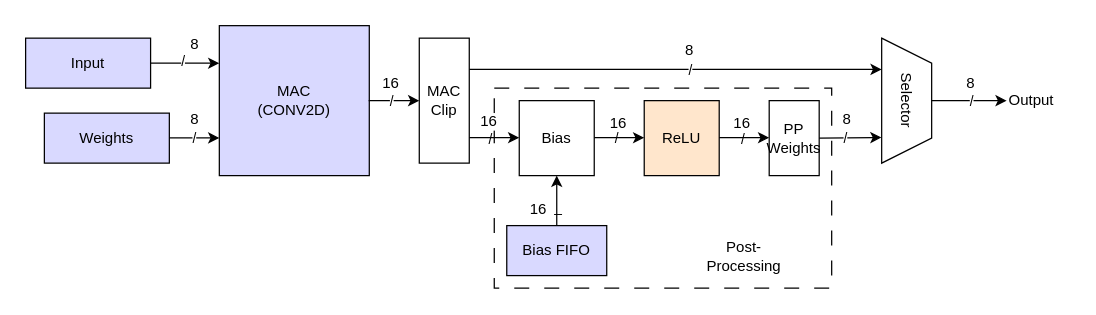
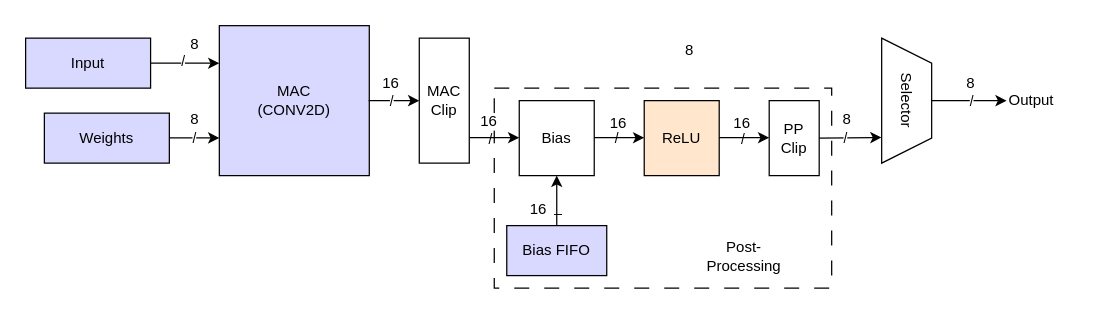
edge "MAC Clip" -> "Selector": removed, label "/"
node "PP Weights": label "PP Weights" -> "PP Clip"
